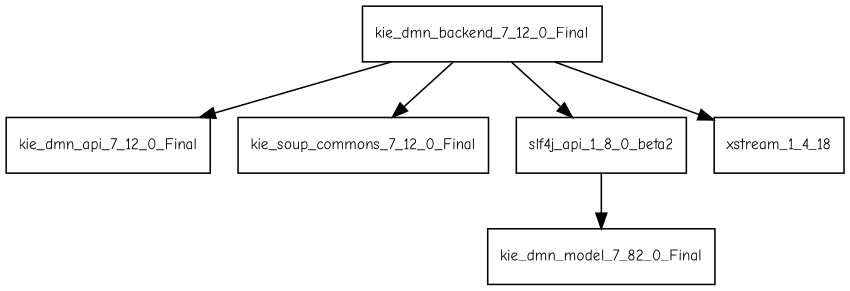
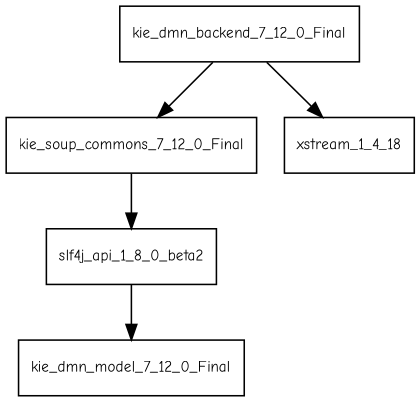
edge "kie_dmn_backend_7_12_0_Final" -> "slf4j_api_1_8_0_beta2": now "kie_soup_commons_7_12_0_Final" -> "slf4j_api_1_8_0_beta2"
node "kie_dmn_api_7_12_0_Final": removed
node "kie_dmn_model_7_82_0_Final": label "kie_dmn_model_7_82_0_Final" -> "kie_dmn_model_7_12_0_Final"
